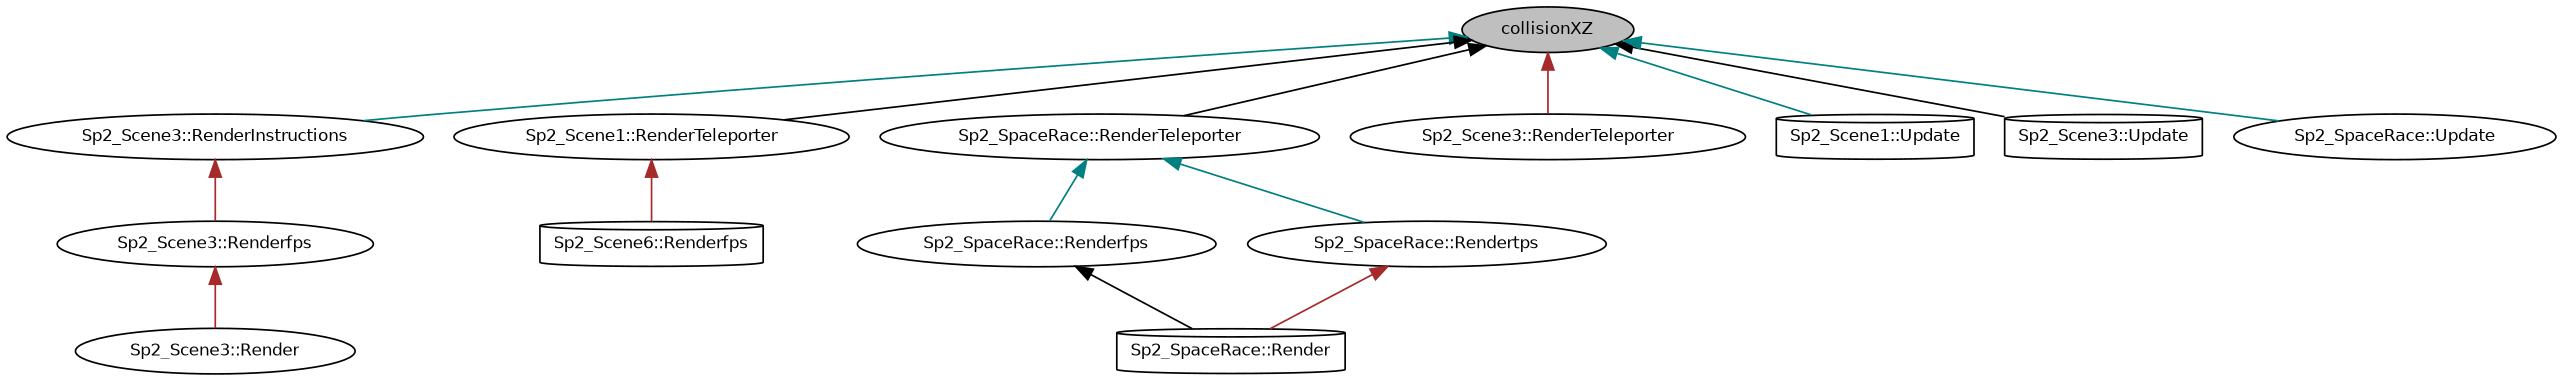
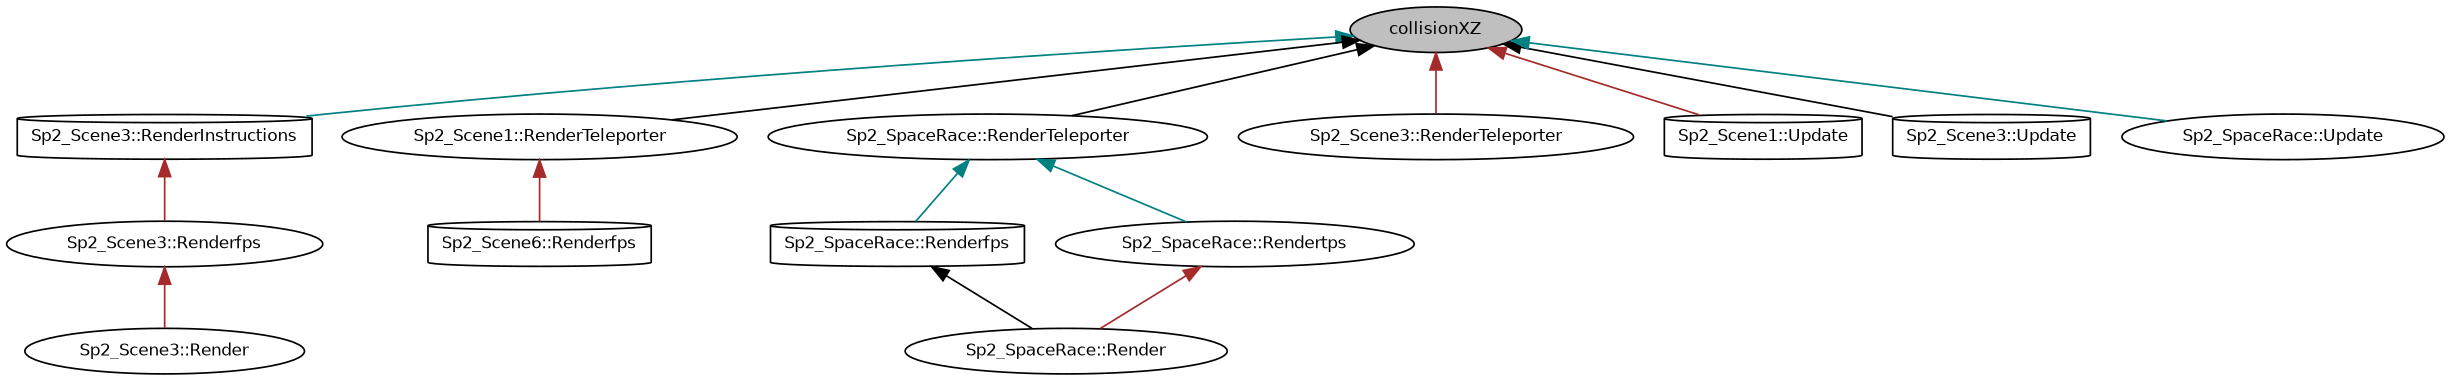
edge "Sp2_Scene1::Update" -> "collisionXZ": color teal -> brown
node "Sp2_Scene3::RenderInstructions": shape ellipse -> cylinder
node "Sp2_SpaceRace::Renderfps": shape ellipse -> cylinder
node "Sp2_SpaceRace::Render": shape cylinder -> ellipse
